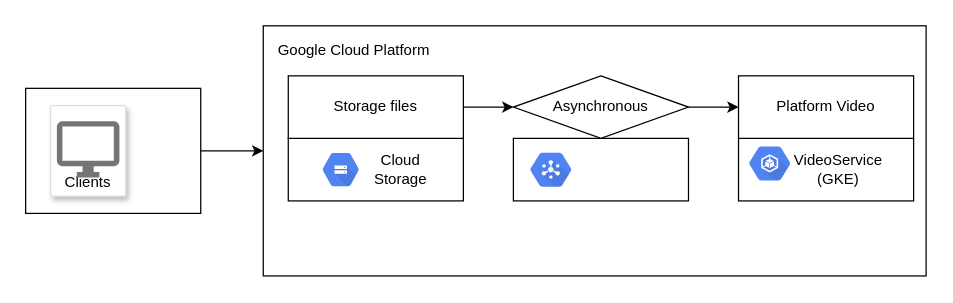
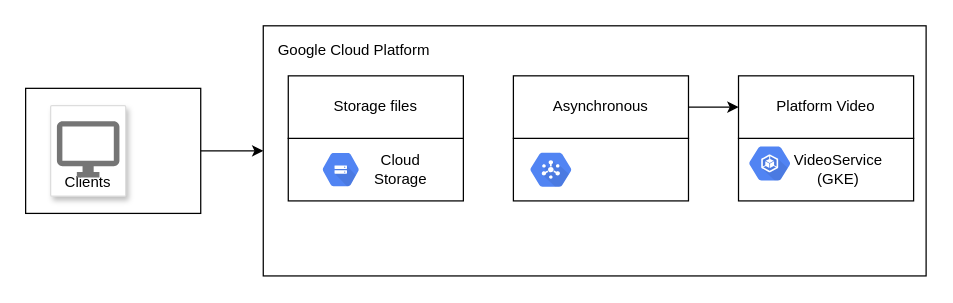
edge "Storage files" -> "Asynchronous": removed
node "Asynchronous": shape diamond -> rectangle
